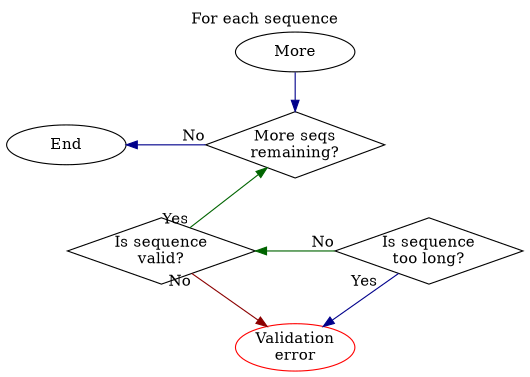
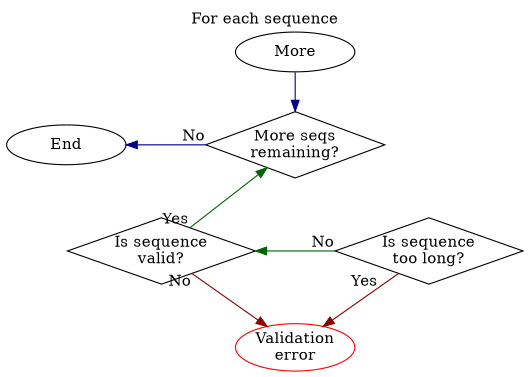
edge "Is sequence too long?" -> "Validation error": color darkblue -> darkred
